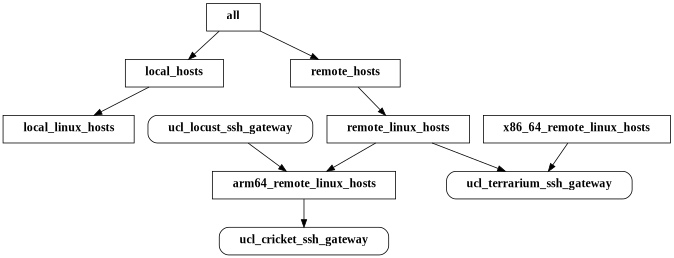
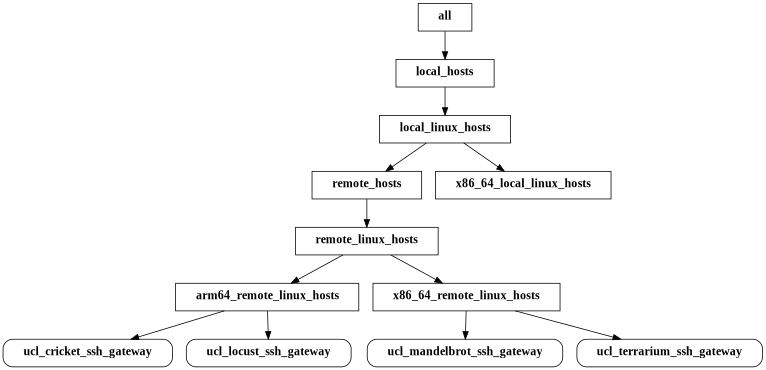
edge "all" -> "remote_hosts": now "local_linux_hosts" -> "remote_hosts"
edge "ucl_locust_ssh_gateway" -> "arm64_remote_linux_hosts": reversed
edge "remote_linux_hosts" -> "ucl_terrarium_ssh_gateway": now "remote_linux_hosts" -> "x86_64_remote_linux_hosts"
node "x86_64_local_linux_hosts": added
node "ucl_mandelbrot_ssh_gateway": added
